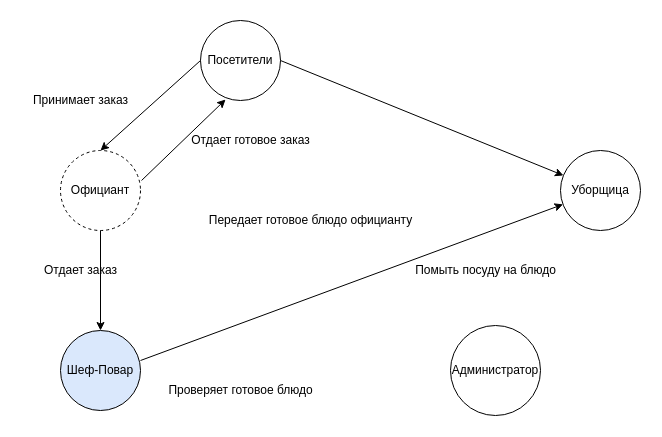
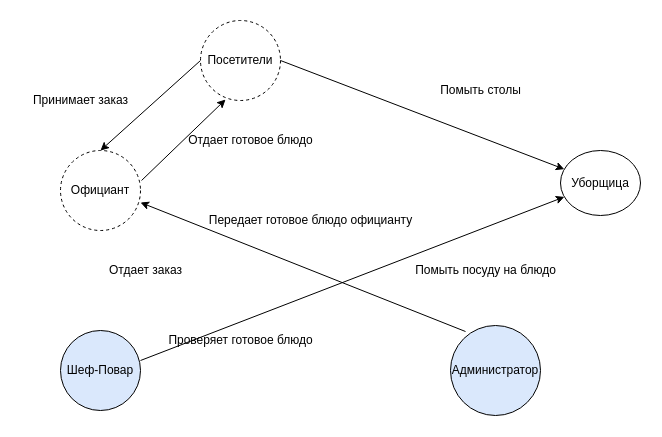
node "Посетители": style solid -> dashed
node "Помыть столы": added
node "Отдает готовое заказ": label "Отдает готовое заказ" -> "Отдает готовое блюдо"
node "Уборщица": size 80x80 -> 80x65
edge "Администратор" -> "Официант": added
node "Отдает заказ": moved (81, 271) -> (146, 271)
edge "Официант" -> "Шеф-Повар": removed
node "Администратор": fillcolor #ffffff -> #dae8fc
node "Проверяет готовое блюдо": moved (241, 391) -> (241, 341)
